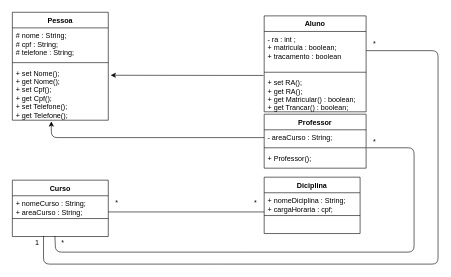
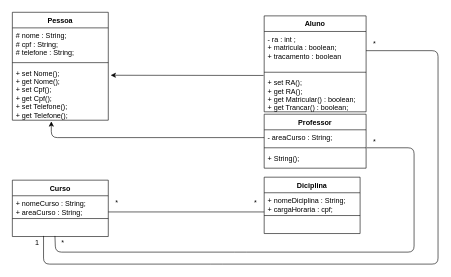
node "+ Professor();": label "+ Professor();" -> "+ String();"
